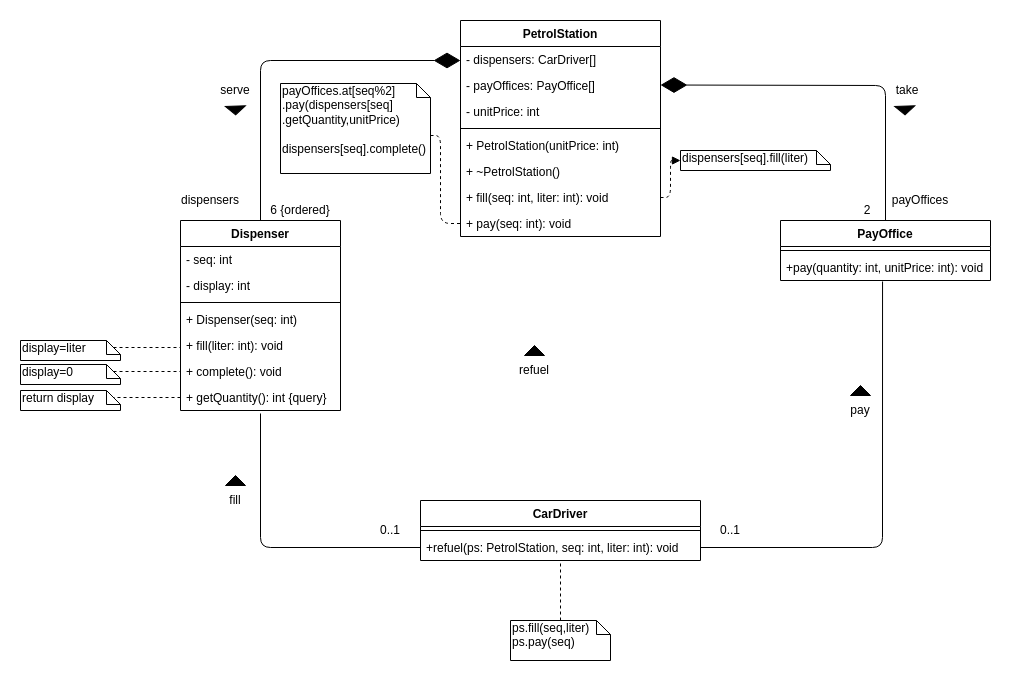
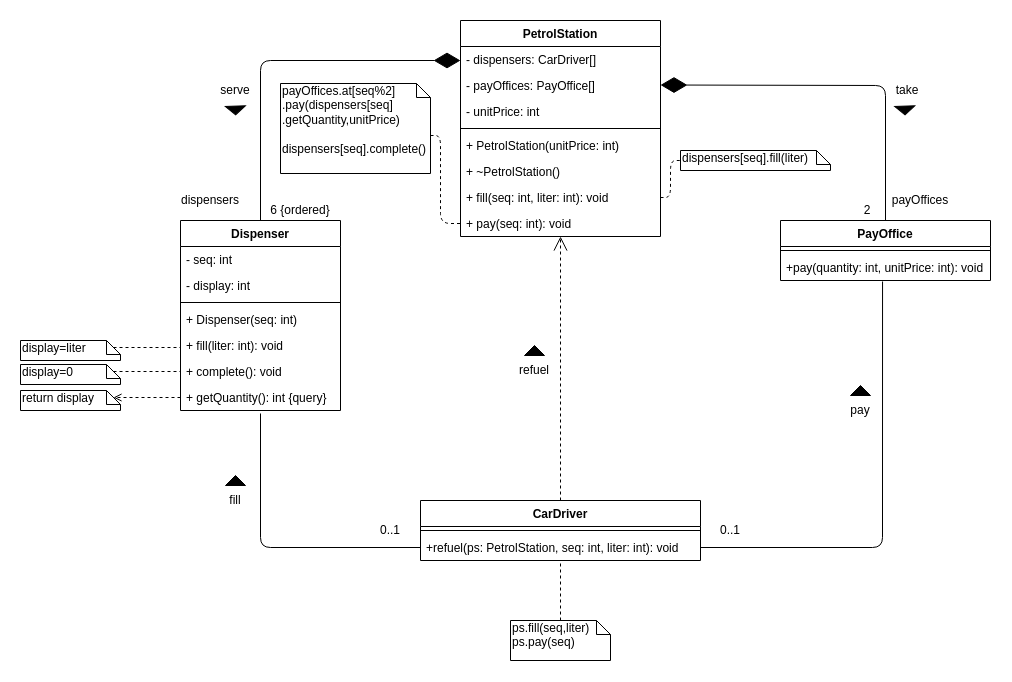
edge "+ fill(seq: int, liter: int): void" -> "dispensers[seq].fill(liter)": arrowhead block -> none
edge "CarDriver" -> "+ pay(seq: int): void": added
edge "+ getQuantity(): int {query}" -- "return display": arrowhead none -> open
